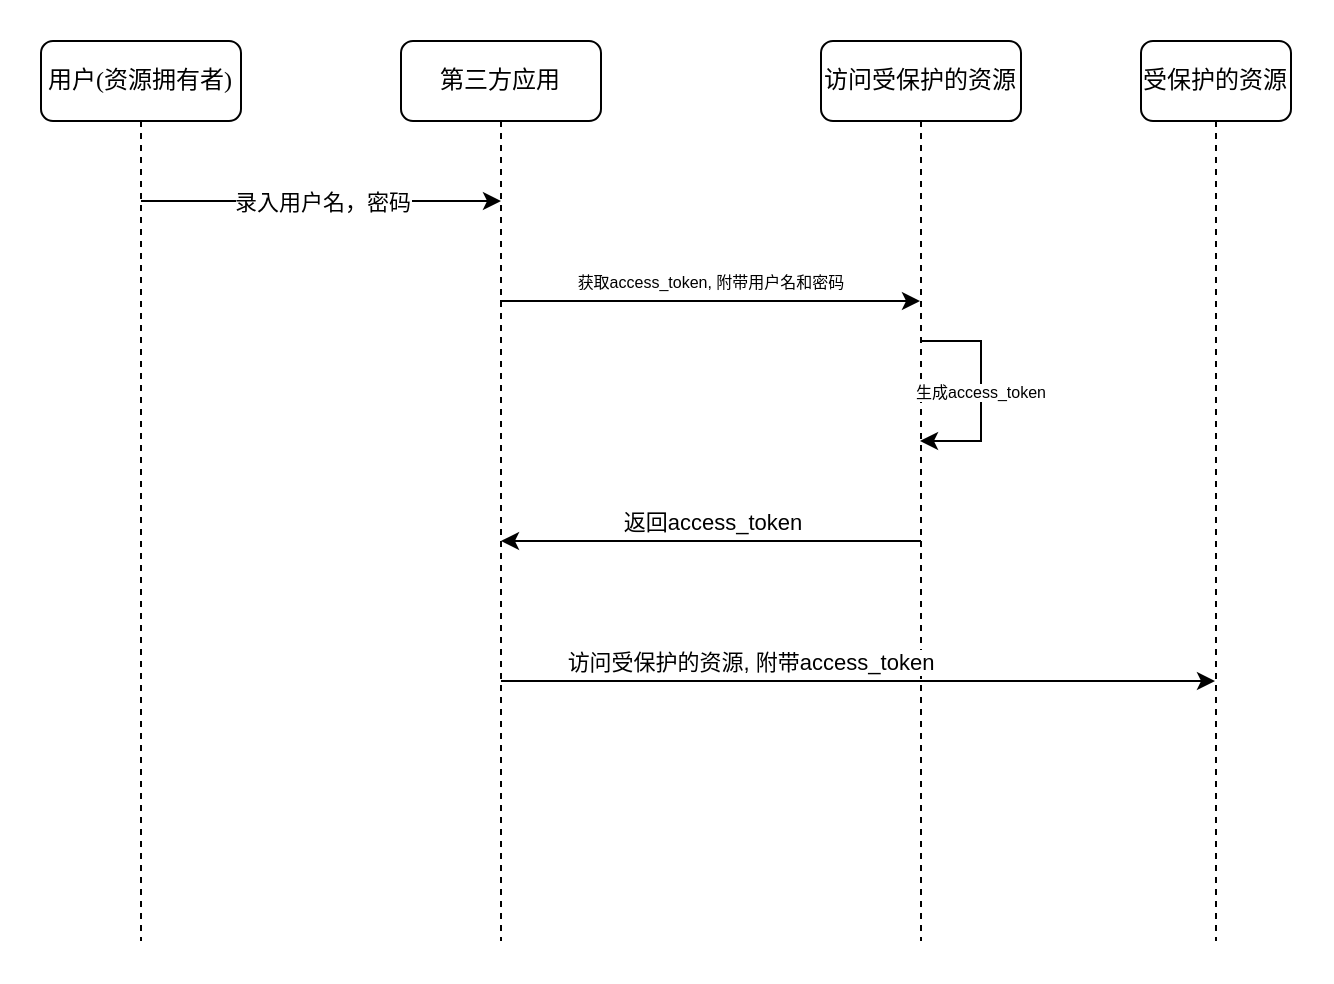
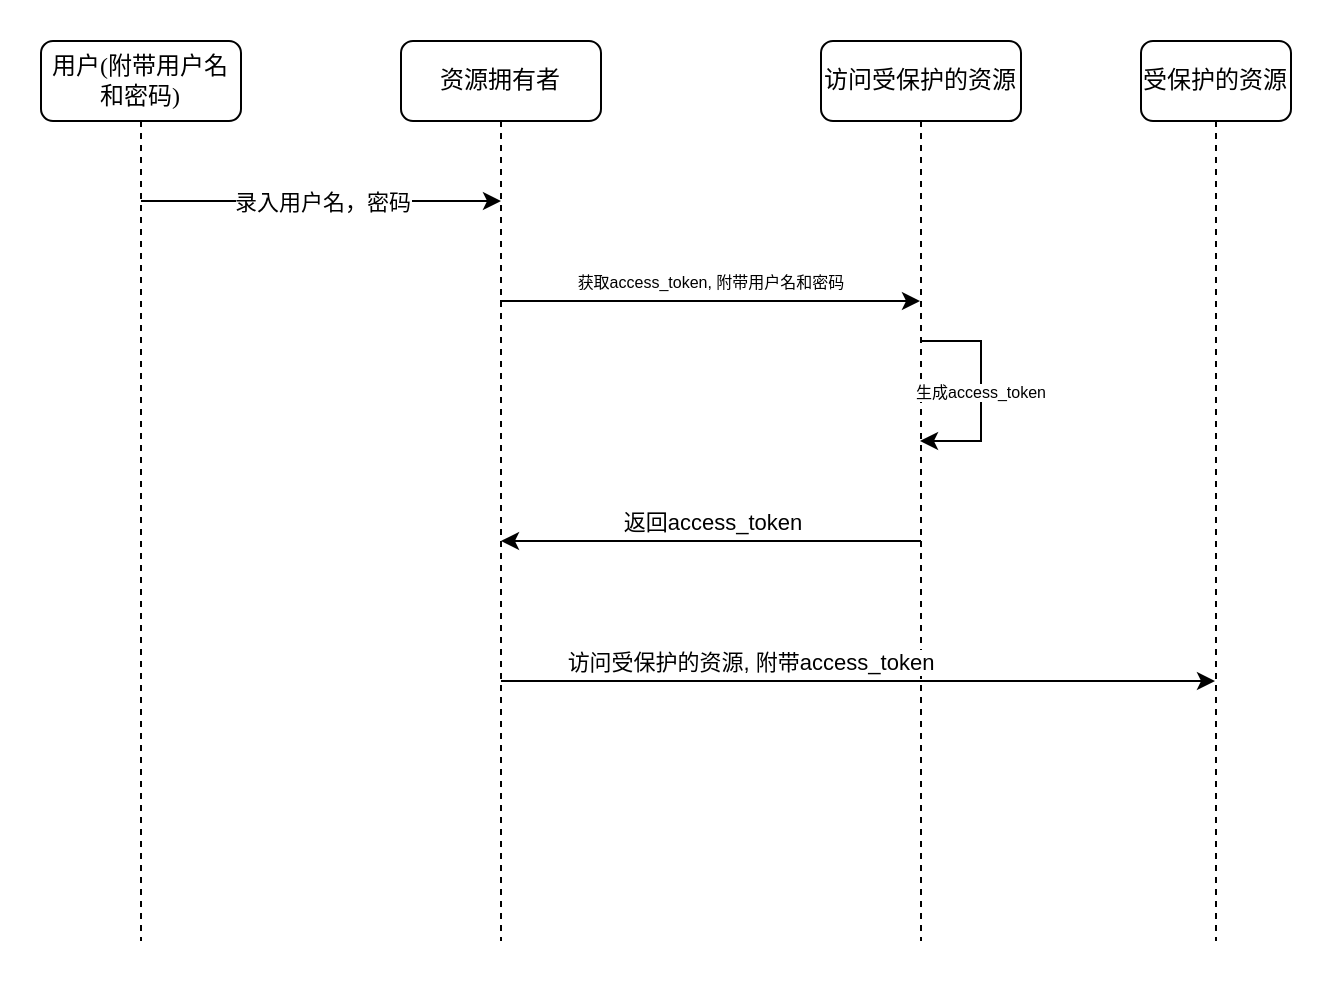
node "用户(资源拥有者)": label "用户(资源拥有者)" -> "用户(附带用户名和密码)"
node "第三方应用": label "第三方应用" -> "资源拥有者"
